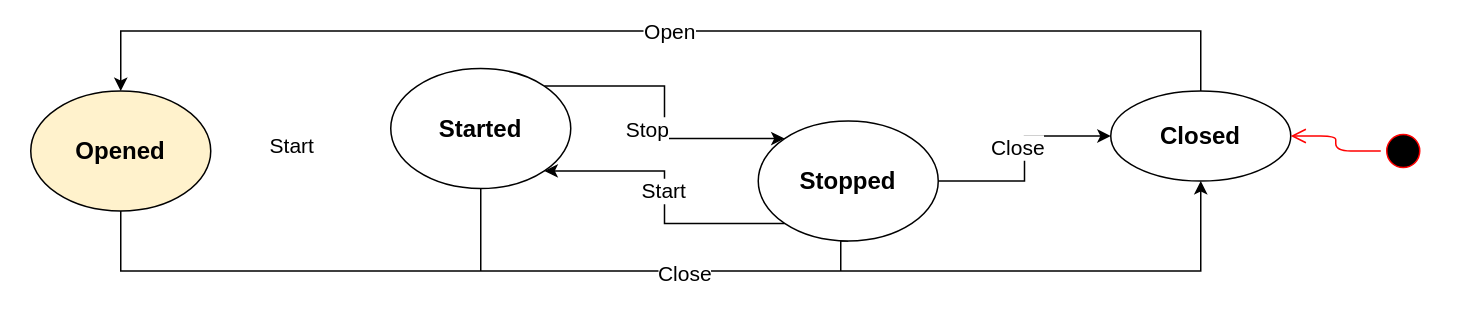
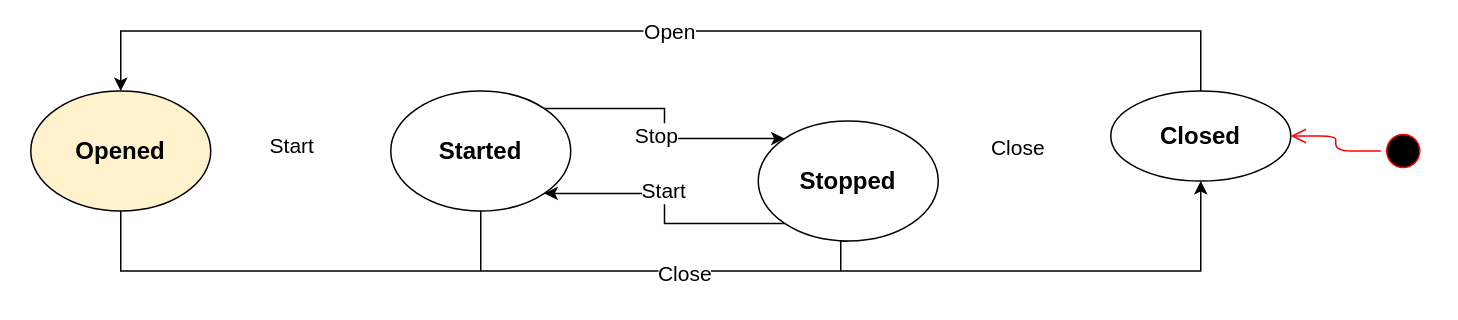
node "Started": moved (481, 128) -> (481, 151)
edge "Stopped" -> "Closed": removed
